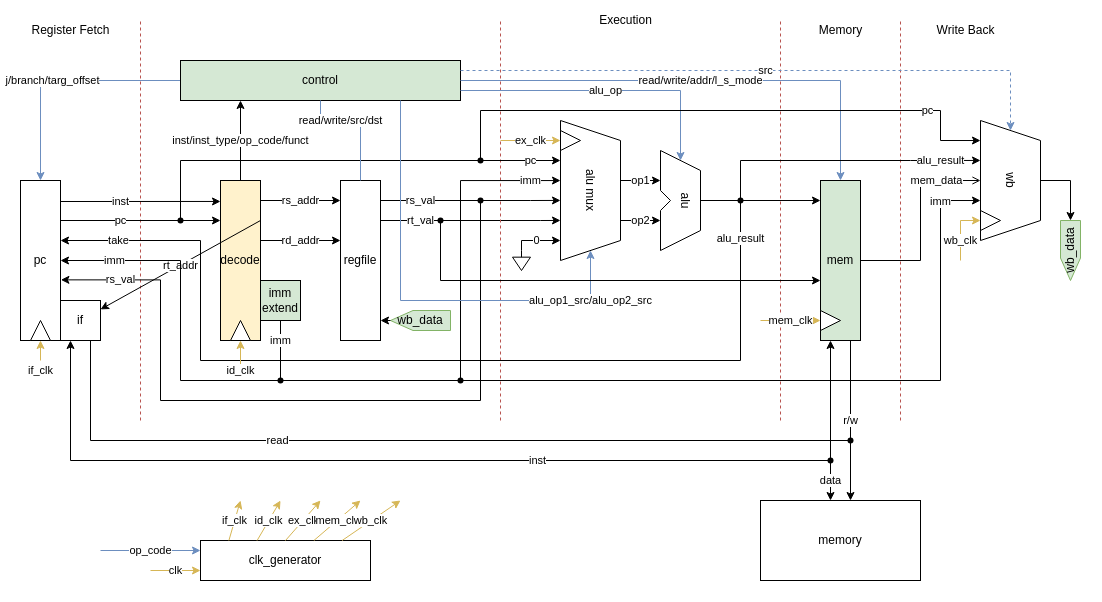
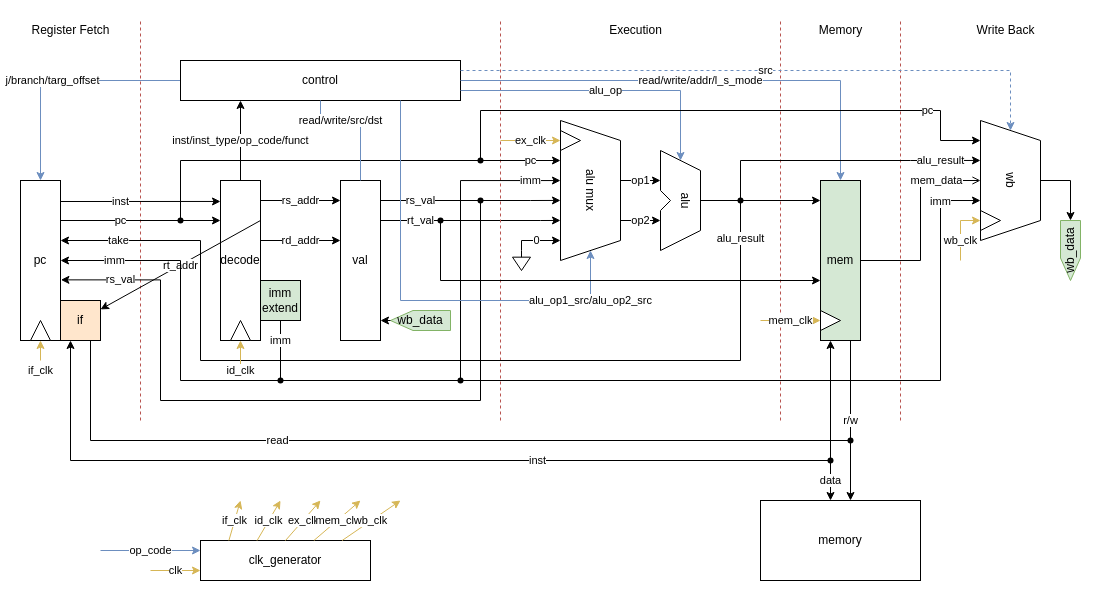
node "Execution": moved (626, 21) -> (636, 31)
node "Write Back": moved (966, 31) -> (1006, 31)
node "control": fillcolor #d5e8d4 -> #ffffff
node "decode": fillcolor #fff2cc -> #ffffff
node "regfile": label "regfile" -> "val"
node "if": fillcolor #ffffff -> #ffe6cc
